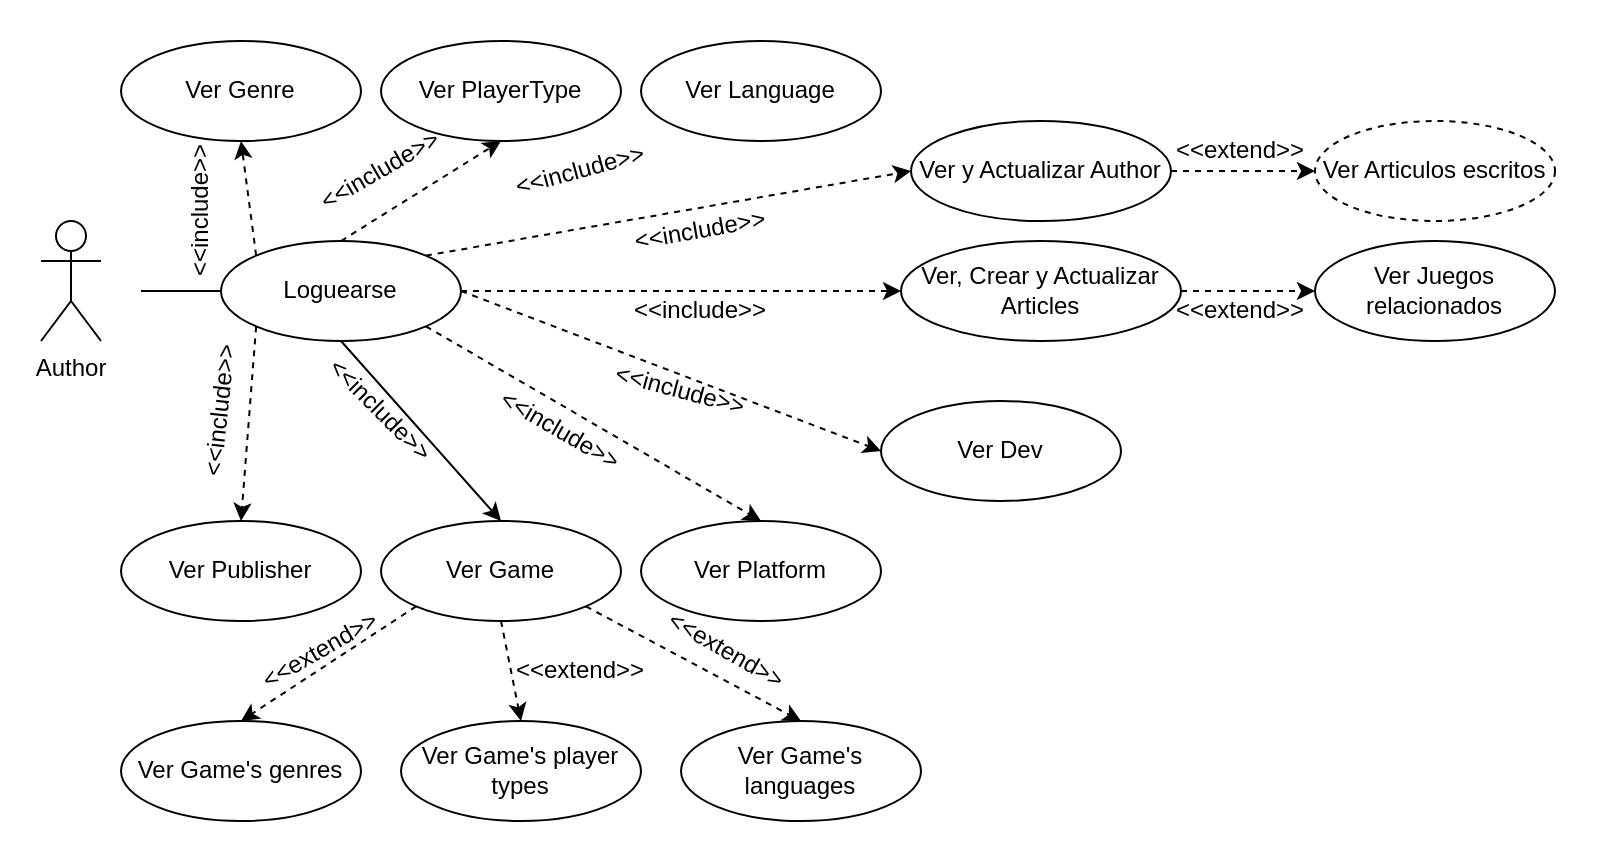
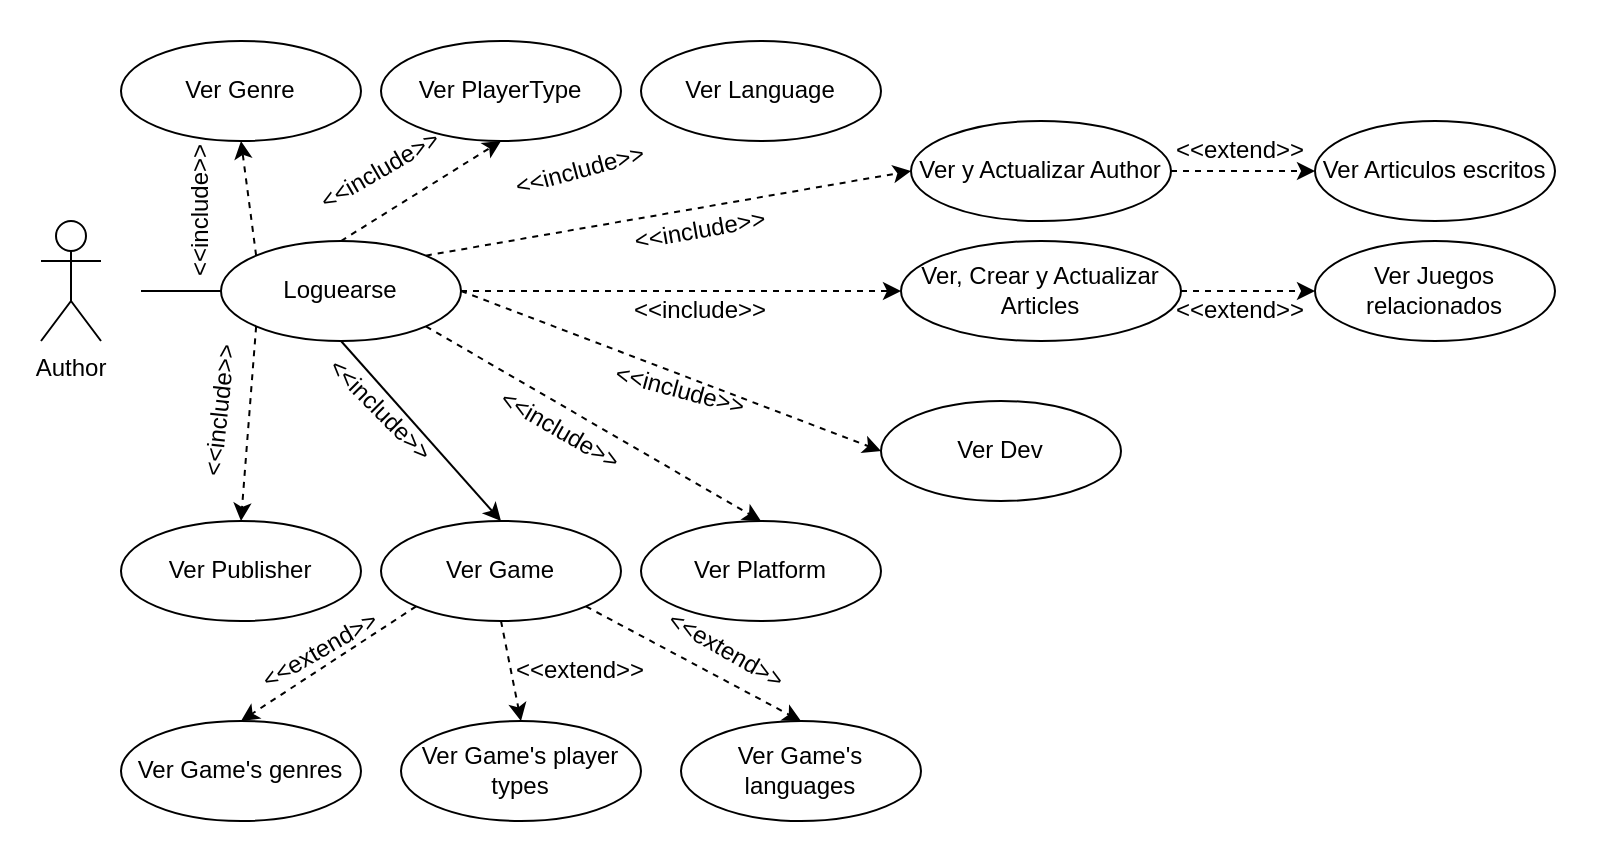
node "Ver Articulos escritos": style dashed -> solid
